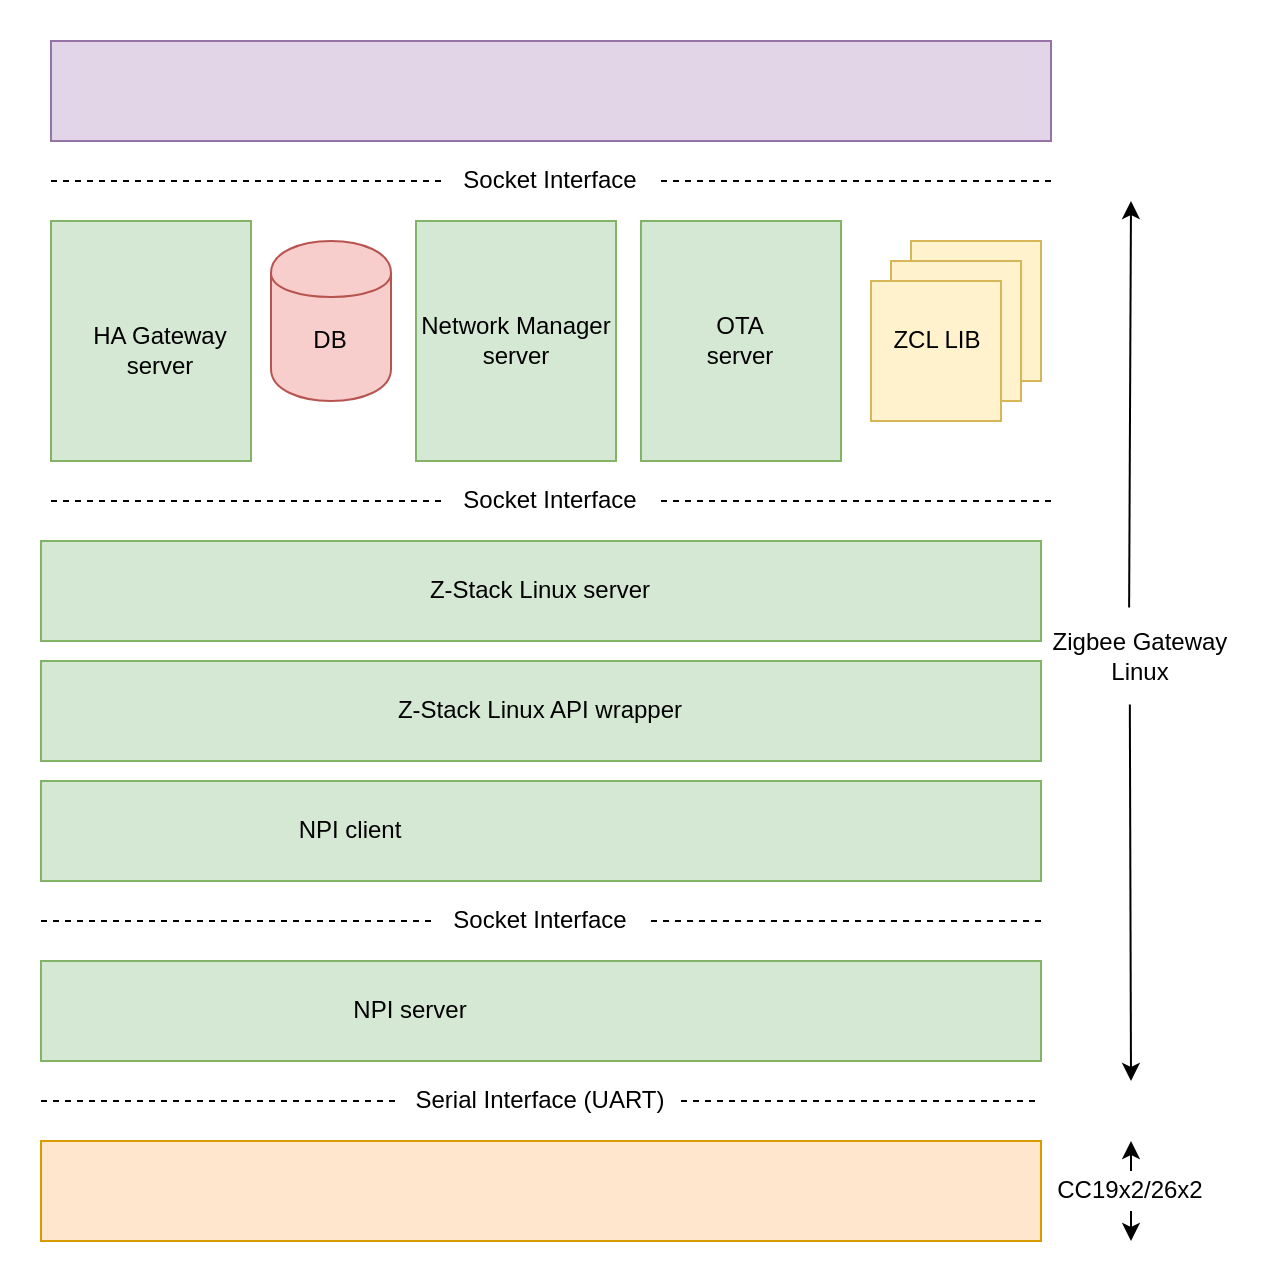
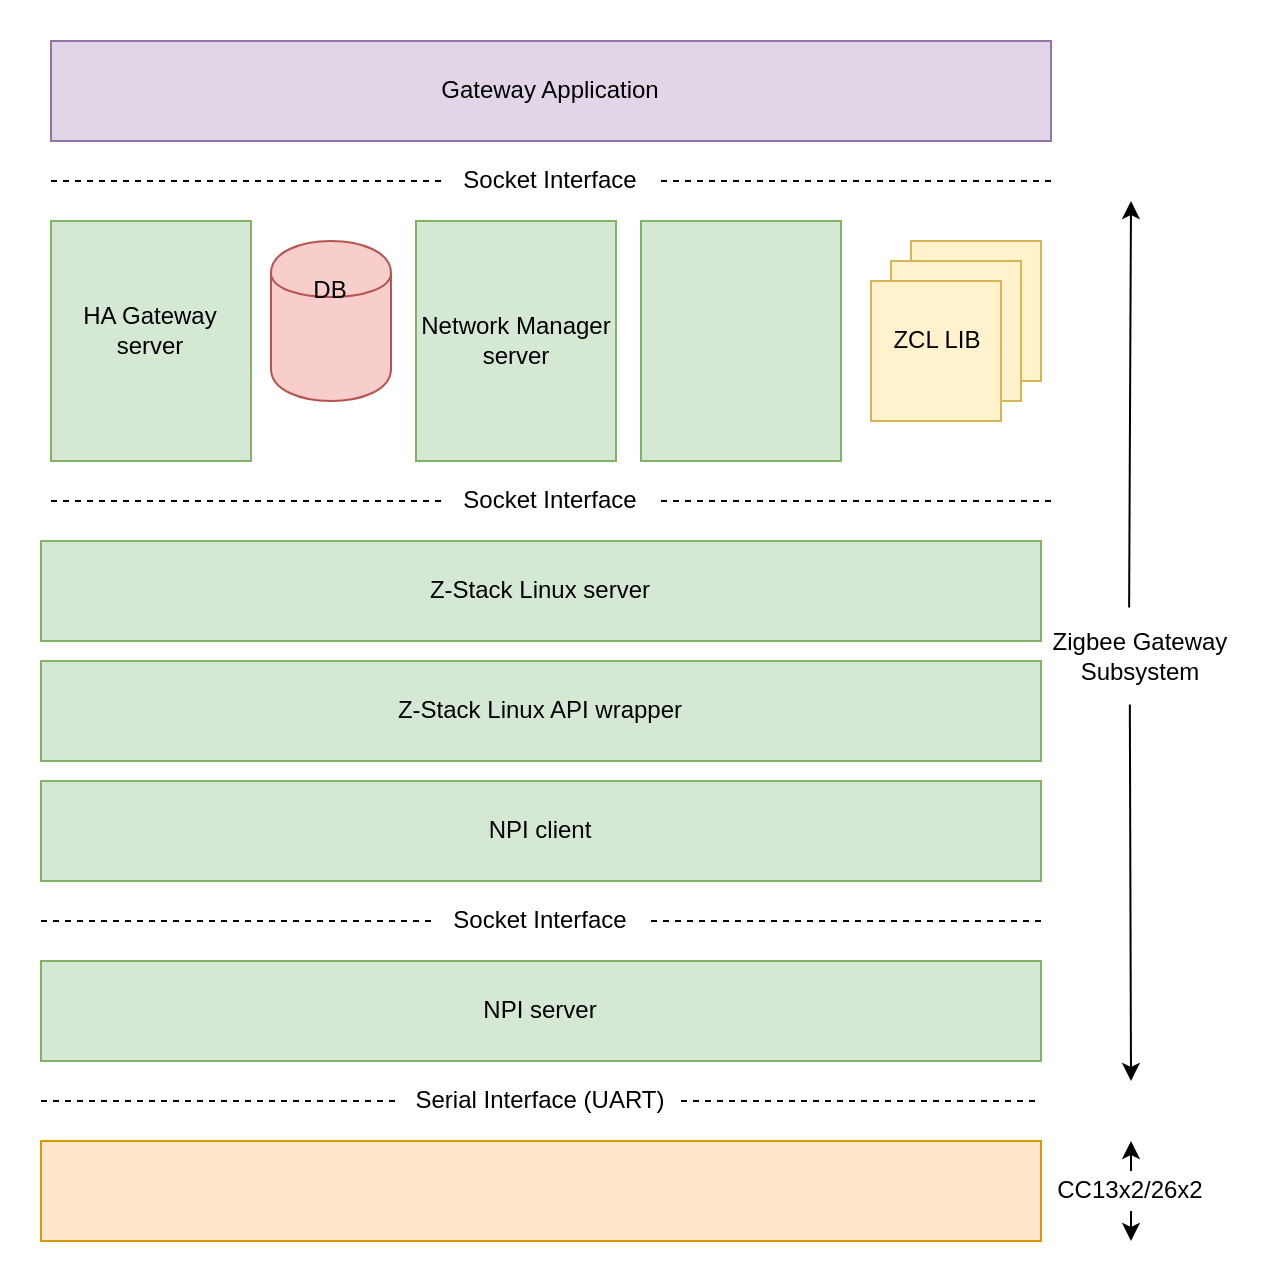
node "Gateway Application": added
node "DB": moved (331, 341) -> (331, 291)
node "OTA server": removed
node "HA Gateway server": moved (161, 351) -> (151, 331)
node "Zigbee Gateway Linux": label "Zigbee Gateway Linux" -> "Zigbee Gateway Subsystem"
node "NPI client": moved (351, 831) -> (541, 831)
node "NPI server": moved (411, 1011) -> (541, 1011)
node "CC19x2/26x2": label "CC19x2/26x2" -> "CC13x2/26x2"
